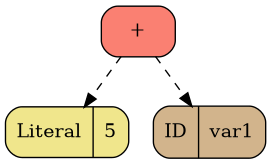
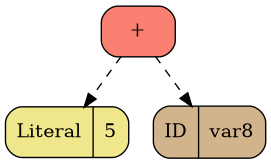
node "ID": text "var1" -> "var8"
